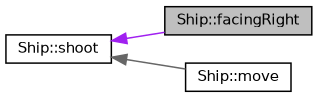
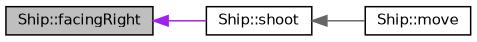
edge "Ship::facingRight" -> "Ship::shoot": reversed
